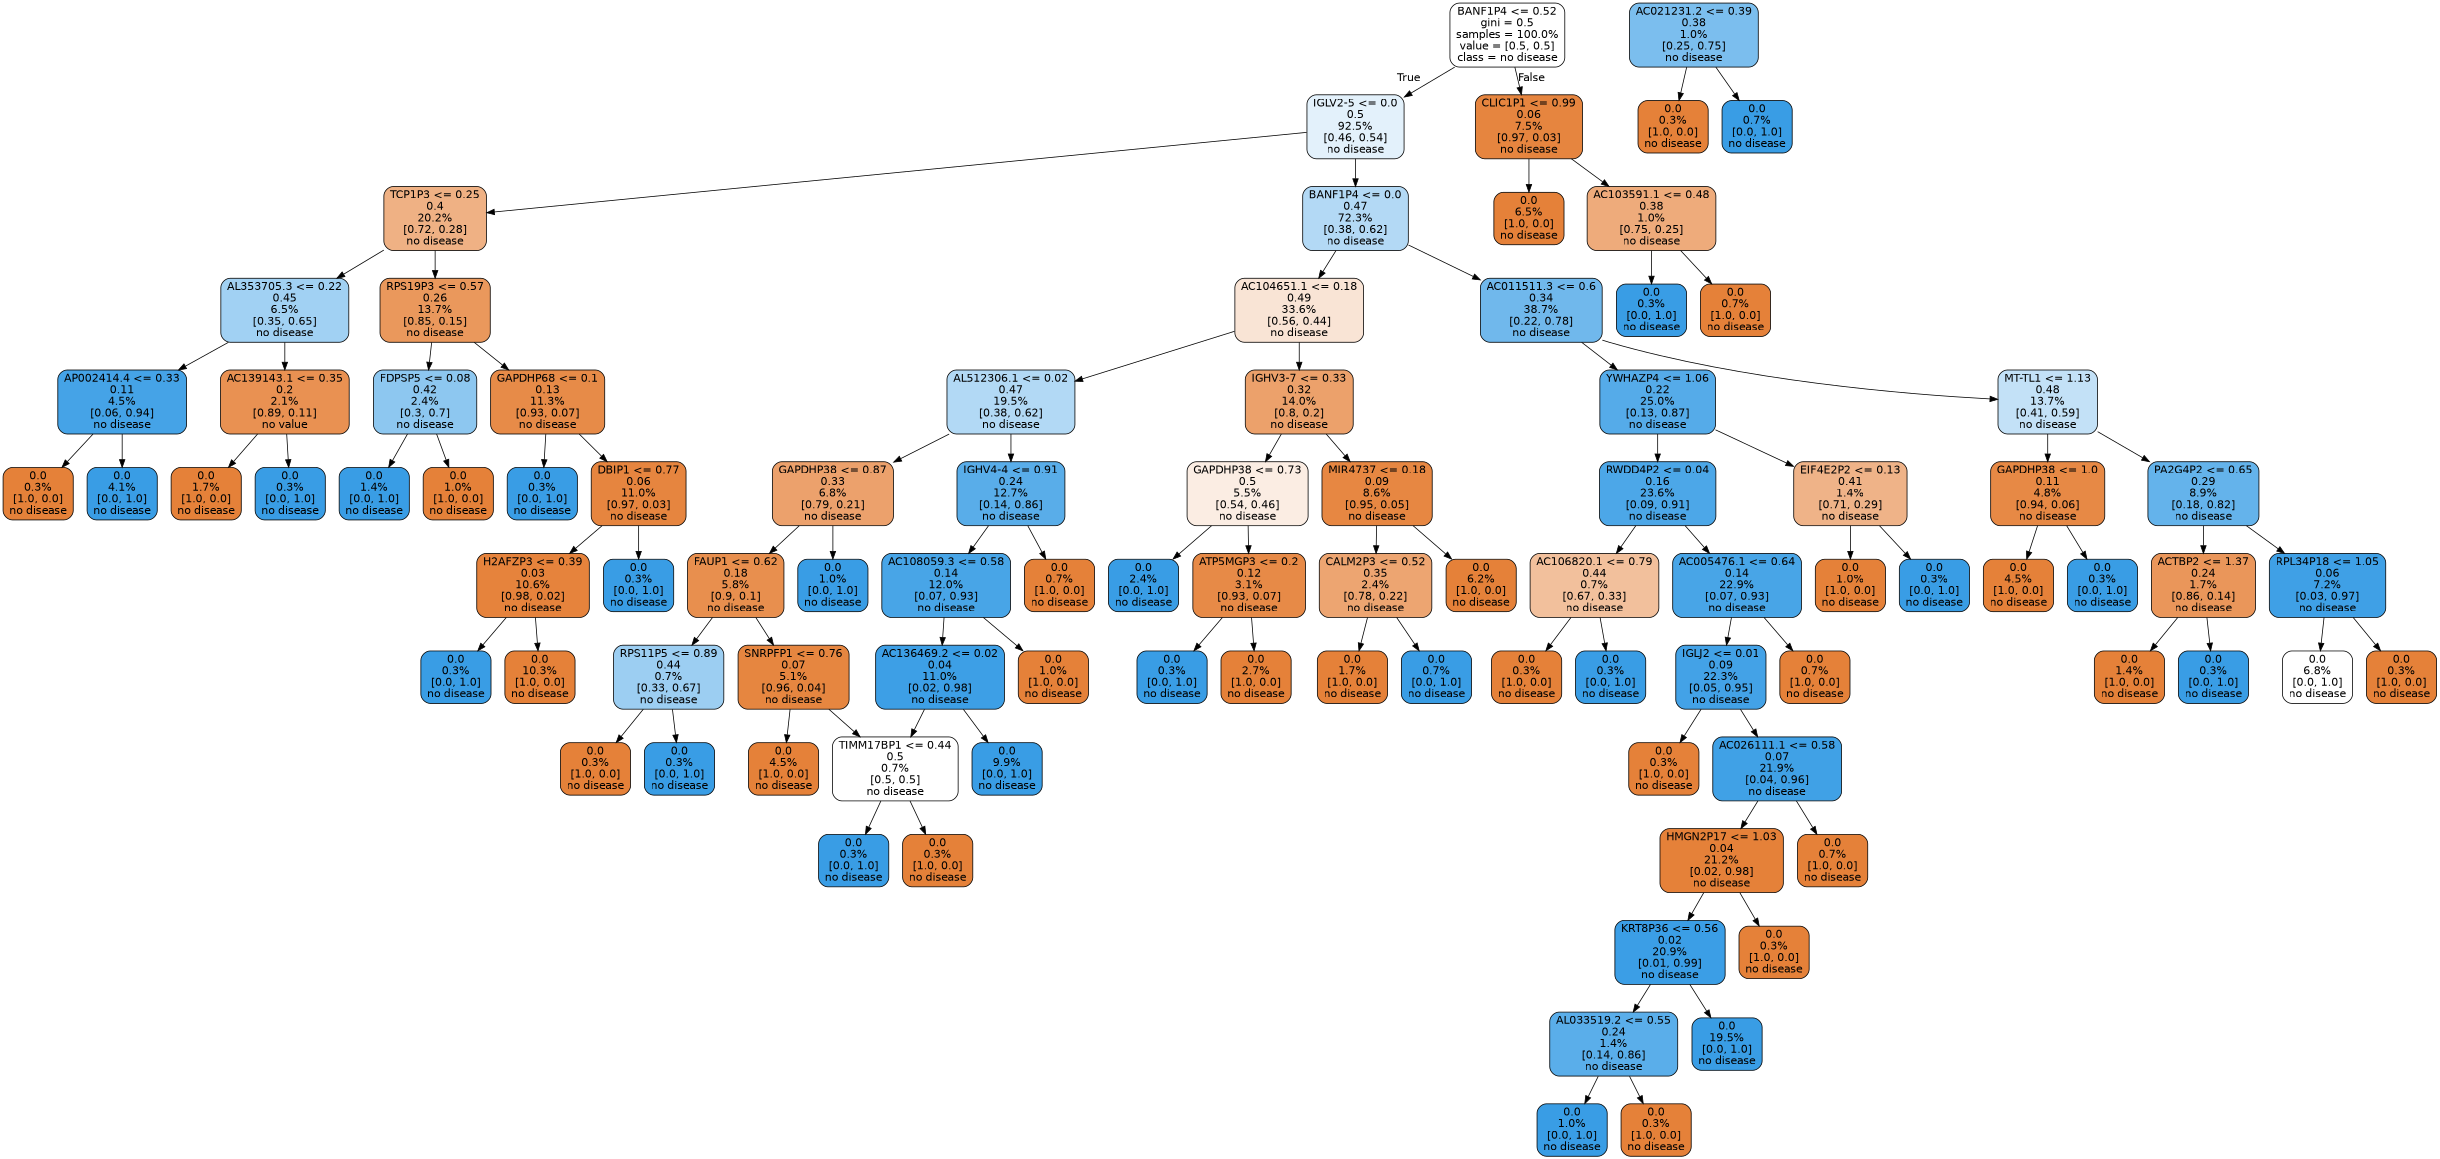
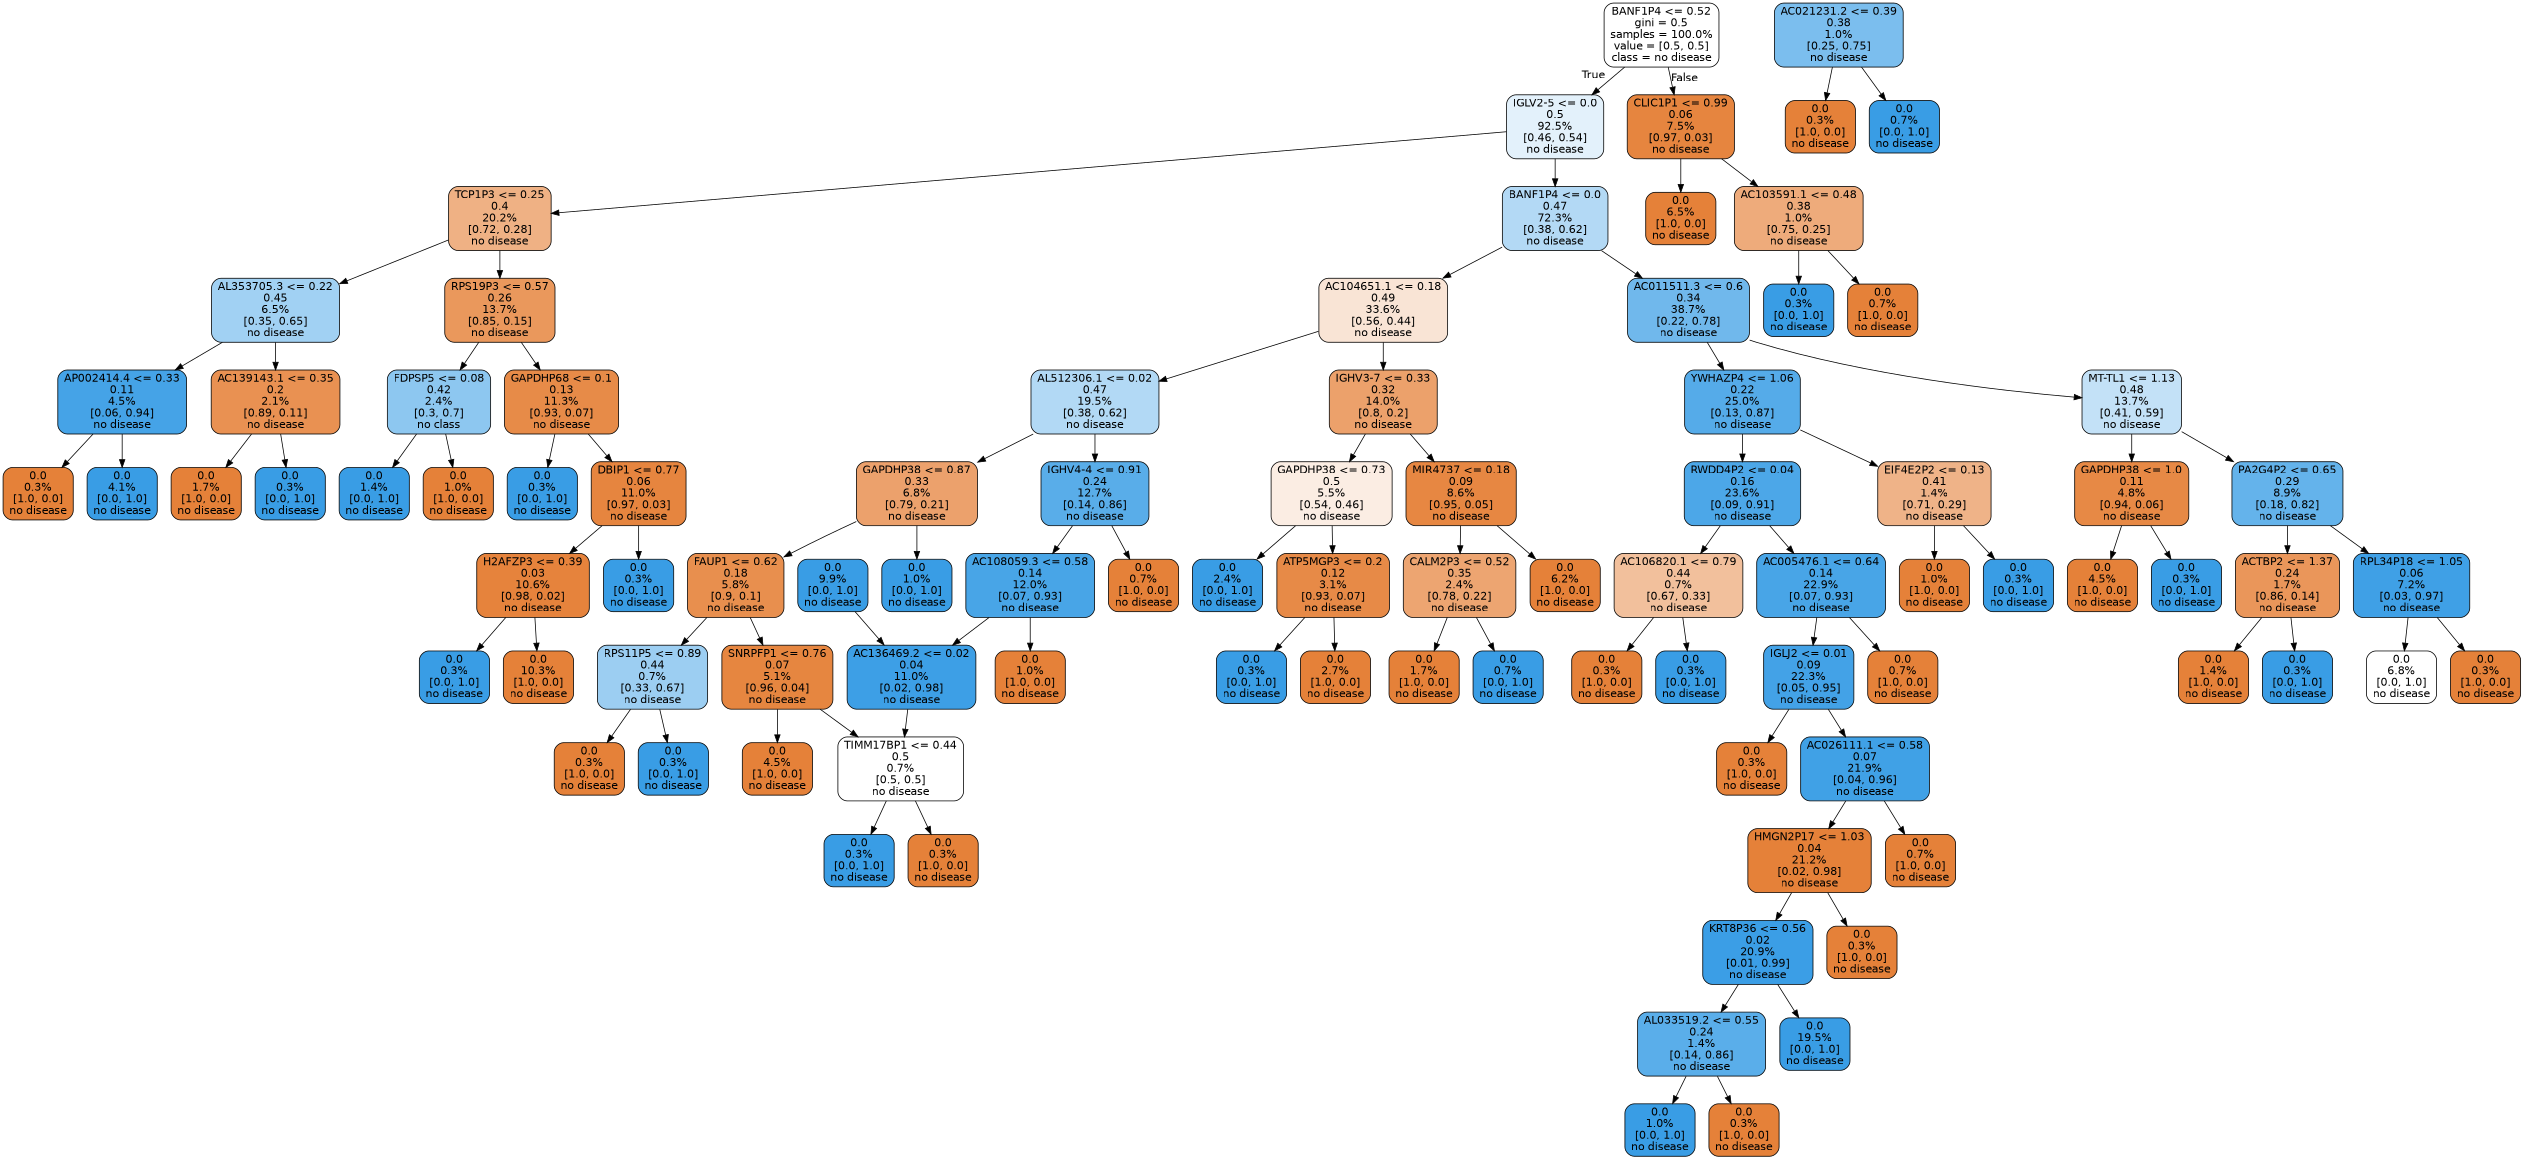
node "AC139143.1 <= 0.35 0.2 2.1% [0.89, 0.11] no value": label "AC139143.1 <= 0.35 0.2 2.1% [0.89, 0.11] no value" -> "AC139143.1 <= 0.35 0.2 2.1% [0.89, 0.11] no disease"
node "FDPSP5 <= 0.08 0.42 2.4% [0.3, 0.7] no disease": label "FDPSP5 <= 0.08 0.42 2.4% [0.3, 0.7] no disease" -> "FDPSP5 <= 0.08 0.42 2.4% [0.3, 0.7] no class"
edge "AC136469.2 <= 0.02 0.04 11.0% [0.02, 0.98] no disease" -> "0.0 9.9% [0.0, 1.0] no disease": reversed
